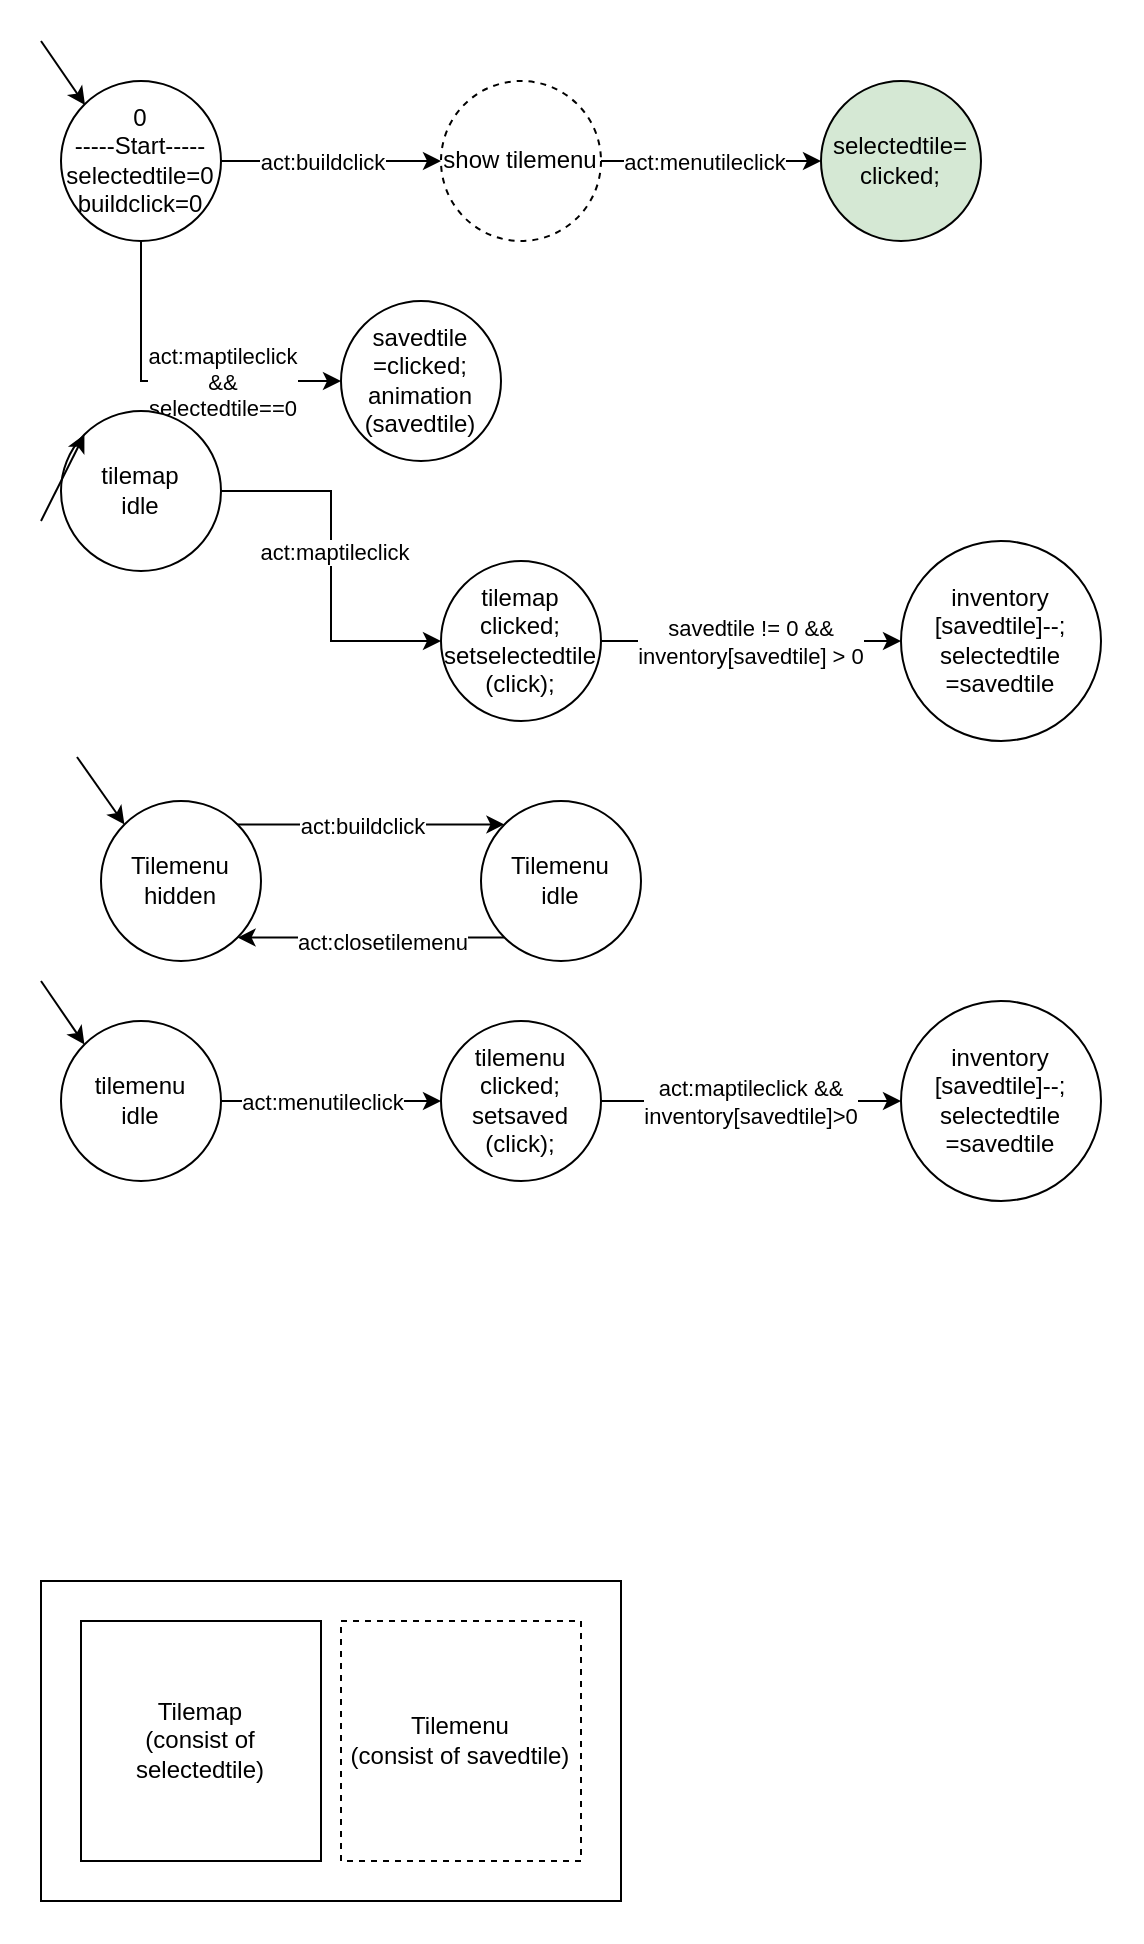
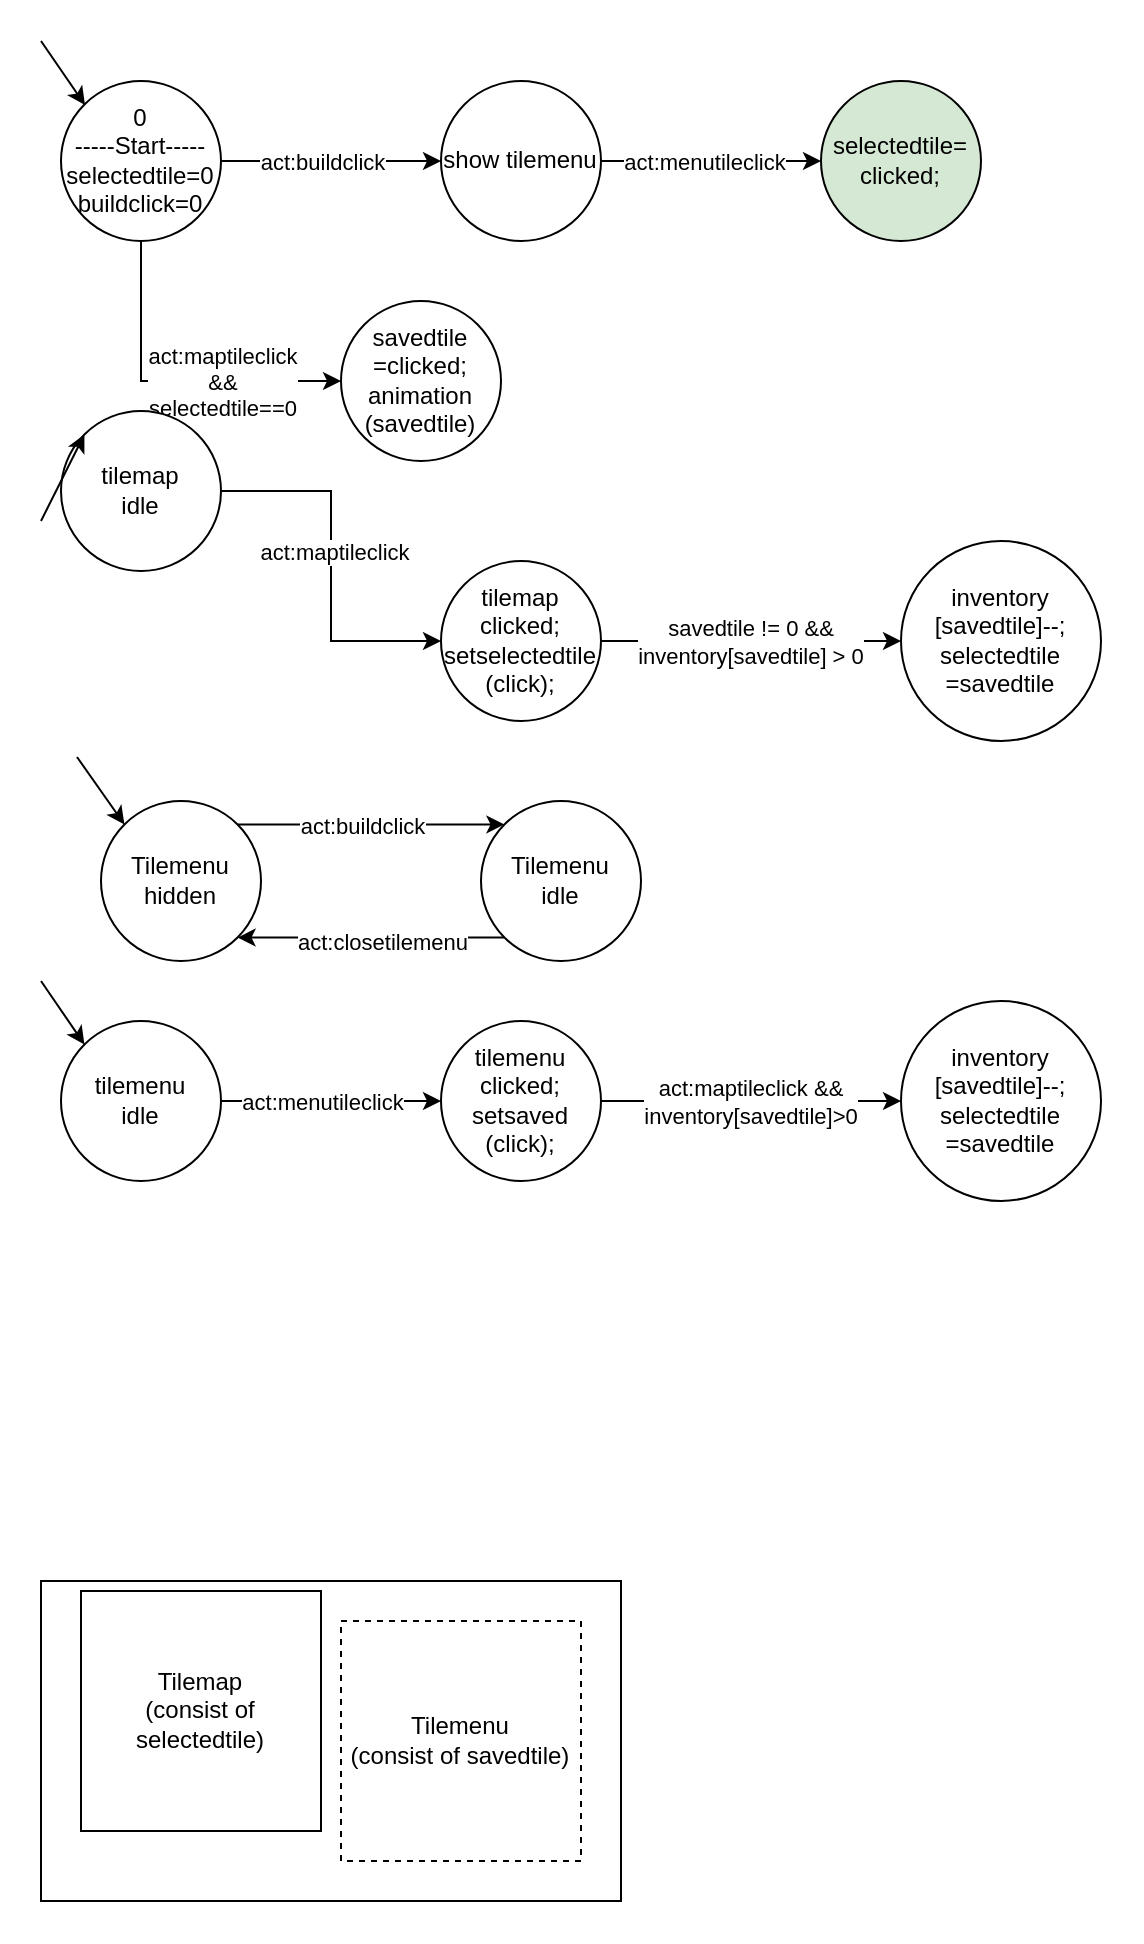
node "show tilemenu": style dashed -> solid
node "Tilemap (consist of selectedtile)": moved (201, 1741) -> (201, 1711)
